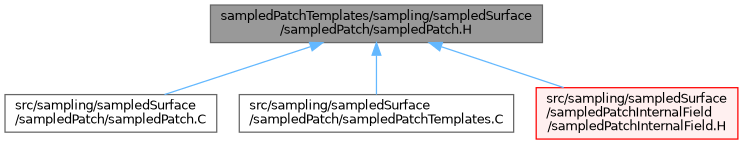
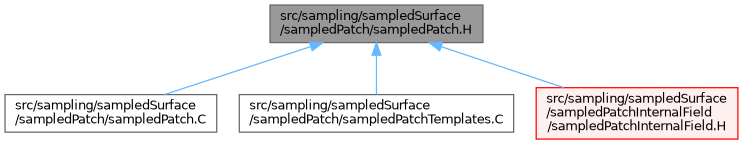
node "sampledPatchTemplates/sampling/sampledSurface /sampledPatch/sampledPatch.H": label "sampledPatchTemplates/sampling/sampledSurface /sampledPatch/sampledPatch.H" -> "src/sampling/sampledSurface /sampledPatch/sampledPatch.H"
